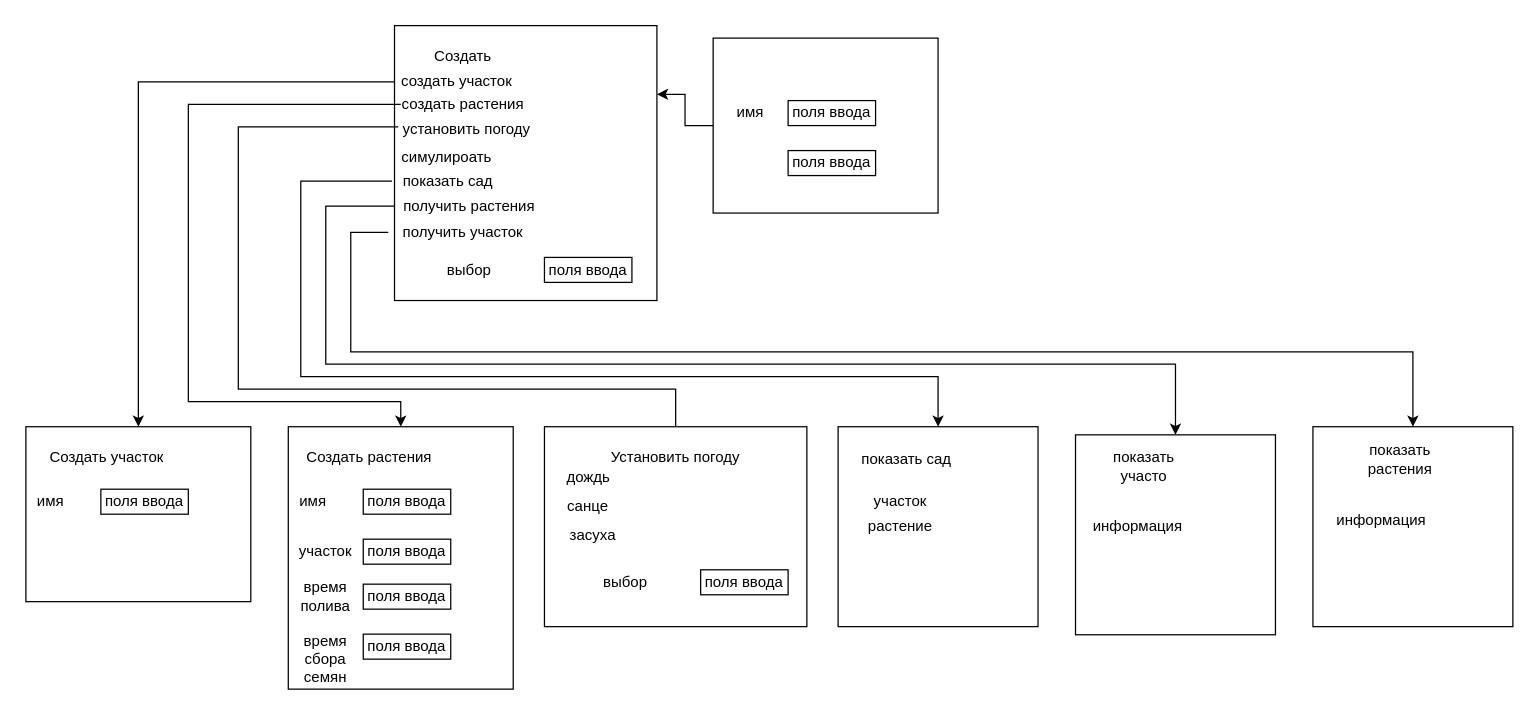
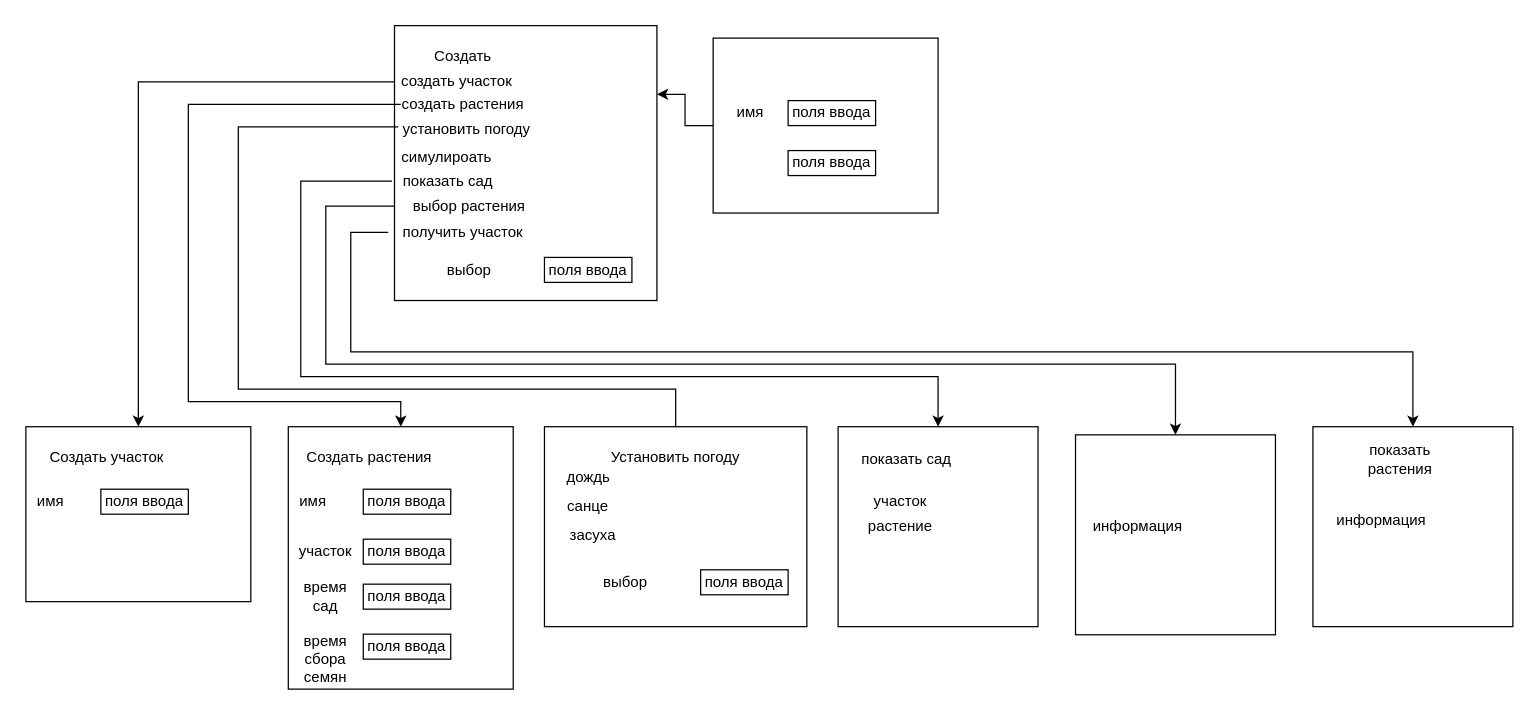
node "получить растения": label "получить растения" -> "выбор растения"
node "показать участо": removed
node "время полива": label "время полива" -> "время сад"
